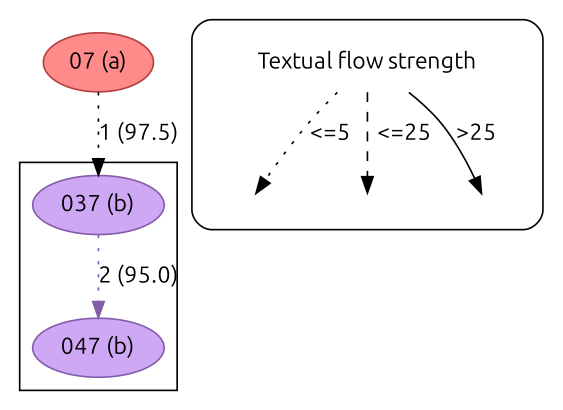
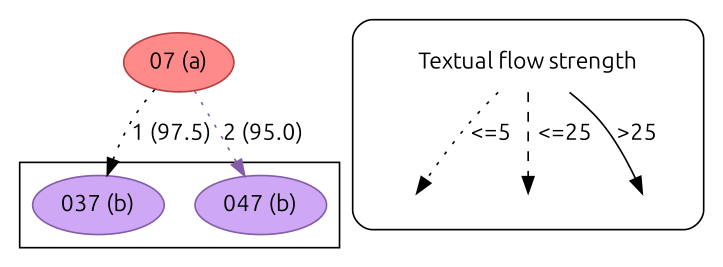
edge "037 (b)" -> "047 (b)": now "07 (a)" -> "047 (b)"
